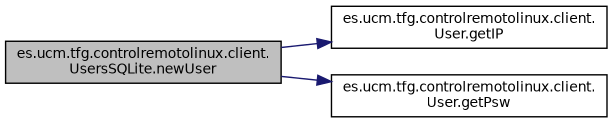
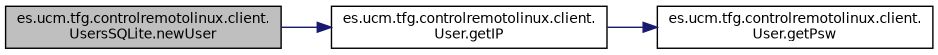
edge "es.ucm.tfg.controlremotolinux.client. UsersSQLite.newUser" -> "es.ucm.tfg.controlremotolinux.client. User.getPsw": now "es.ucm.tfg.controlremotolinux.client. User.getIP" -> "es.ucm.tfg.controlremotolinux.client. User.getPsw"
